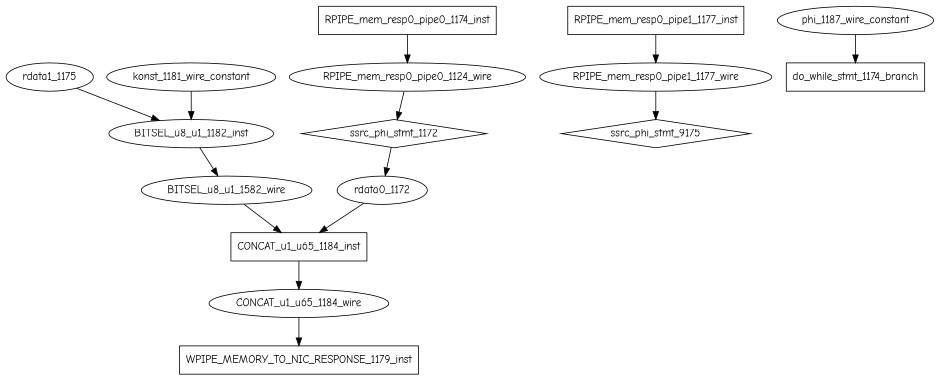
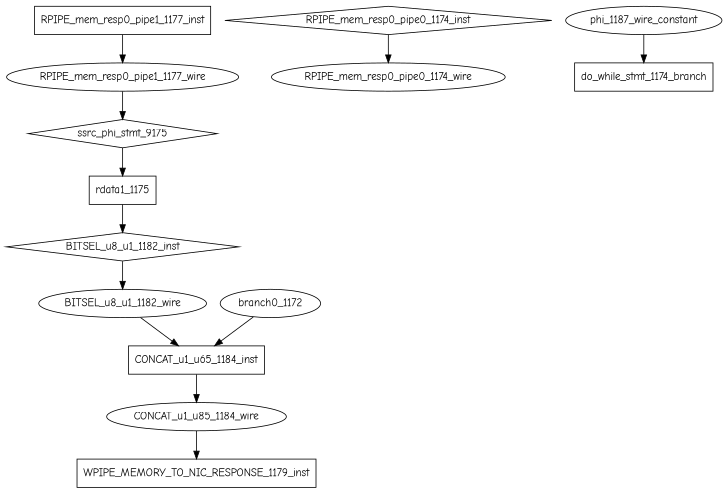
node "RPIPE_mem_resp0_pipe0_1174_inst": shape box -> diamond
node "rdata1_1175": shape ellipse -> box
node "konst_1181_wire_constant": removed
node "RPIPE_mem_resp0_pipe0_1124_wire": label "RPIPE_mem_resp0_pipe0_1124_wire" -> "RPIPE_mem_resp0_pipe0_1174_wire"
node "BITSEL_u8_u1_1182_inst": shape ellipse -> diamond
node "ssrc_phi_stmt_1172": removed
edge "ssrc_phi_stmt_9175" -> "rdata1_1175": added
node "BITSEL_u8_u1_1582_wire": label "BITSEL_u8_u1_1582_wire" -> "BITSEL_u8_u1_1182_wire"
node "rdata0_1172": label "rdata0_1172" -> "branch0_1172"
node "CONCAT_u1_u65_1184_wire": label "CONCAT_u1_u65_1184_wire" -> "CONCAT_u1_u85_1184_wire"
